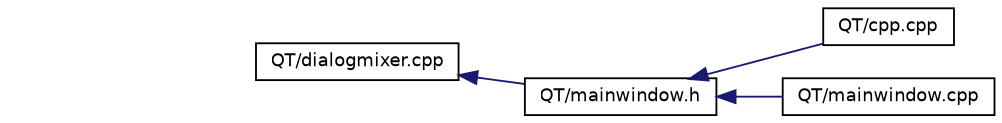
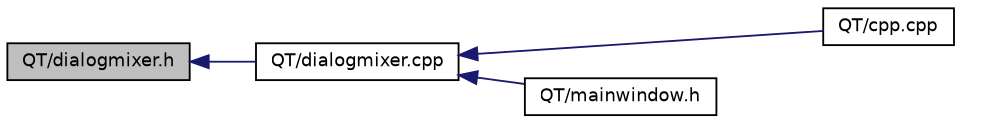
edge "QT/cpp.cpp" -> "QT/mainwindow.h": now "QT/cpp.cpp" -> "QT/dialogmixer.cpp"
node "QT/dialogmixer.h": added
node "QT/mainwindow.cpp": removed
